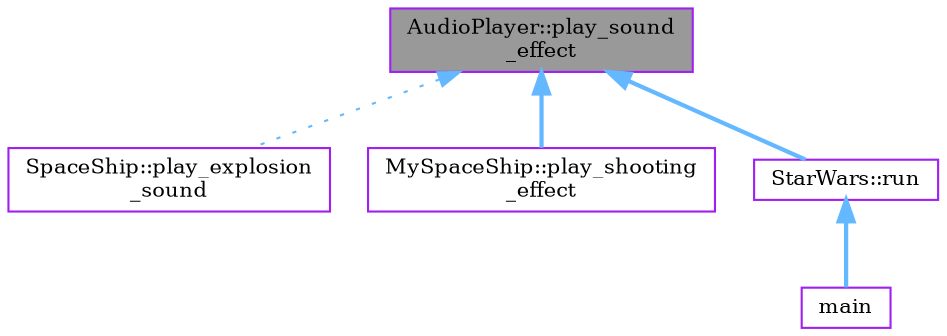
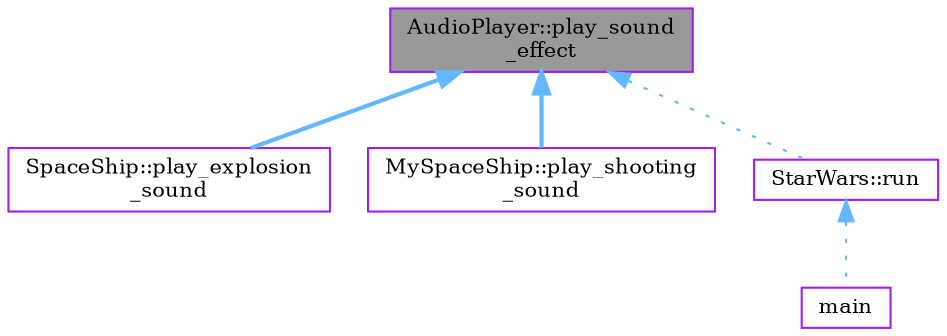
edge "SpaceShip::play_explosion _sound" -> "AudioPlayer::play_sound _effect": style dotted -> bold
edge "StarWars::run" -> "AudioPlayer::play_sound _effect": style bold -> dotted
node "MySpaceShip::play_shooting _effect": label "MySpaceShip::play_shooting _effect" -> "MySpaceShip::play_shooting _sound"
edge "main" -> "StarWars::run": style bold -> dotted
